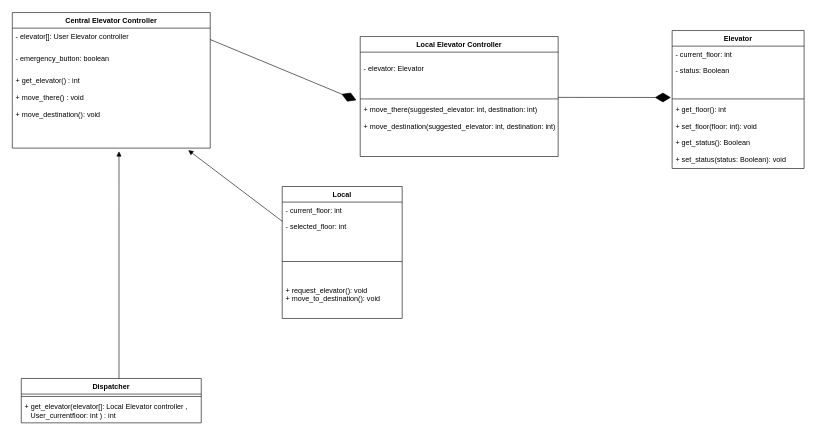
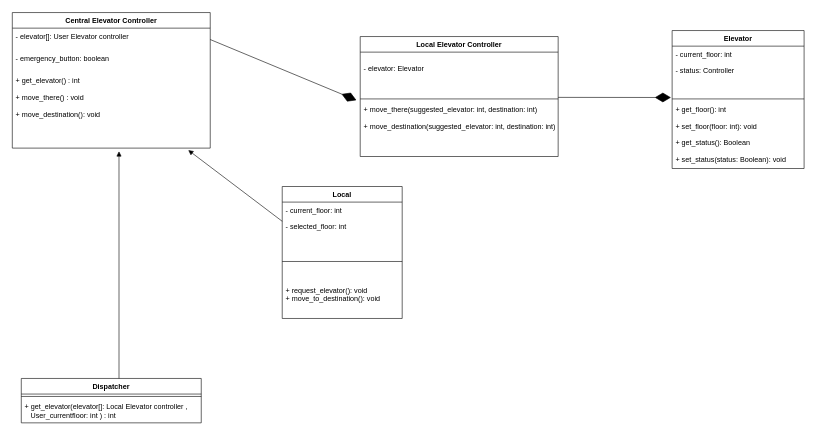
node "- current_floor: int - status: Boolean": label "- current_floor: int - status: Boolean" -> "- current_floor: int - status: Controller"
